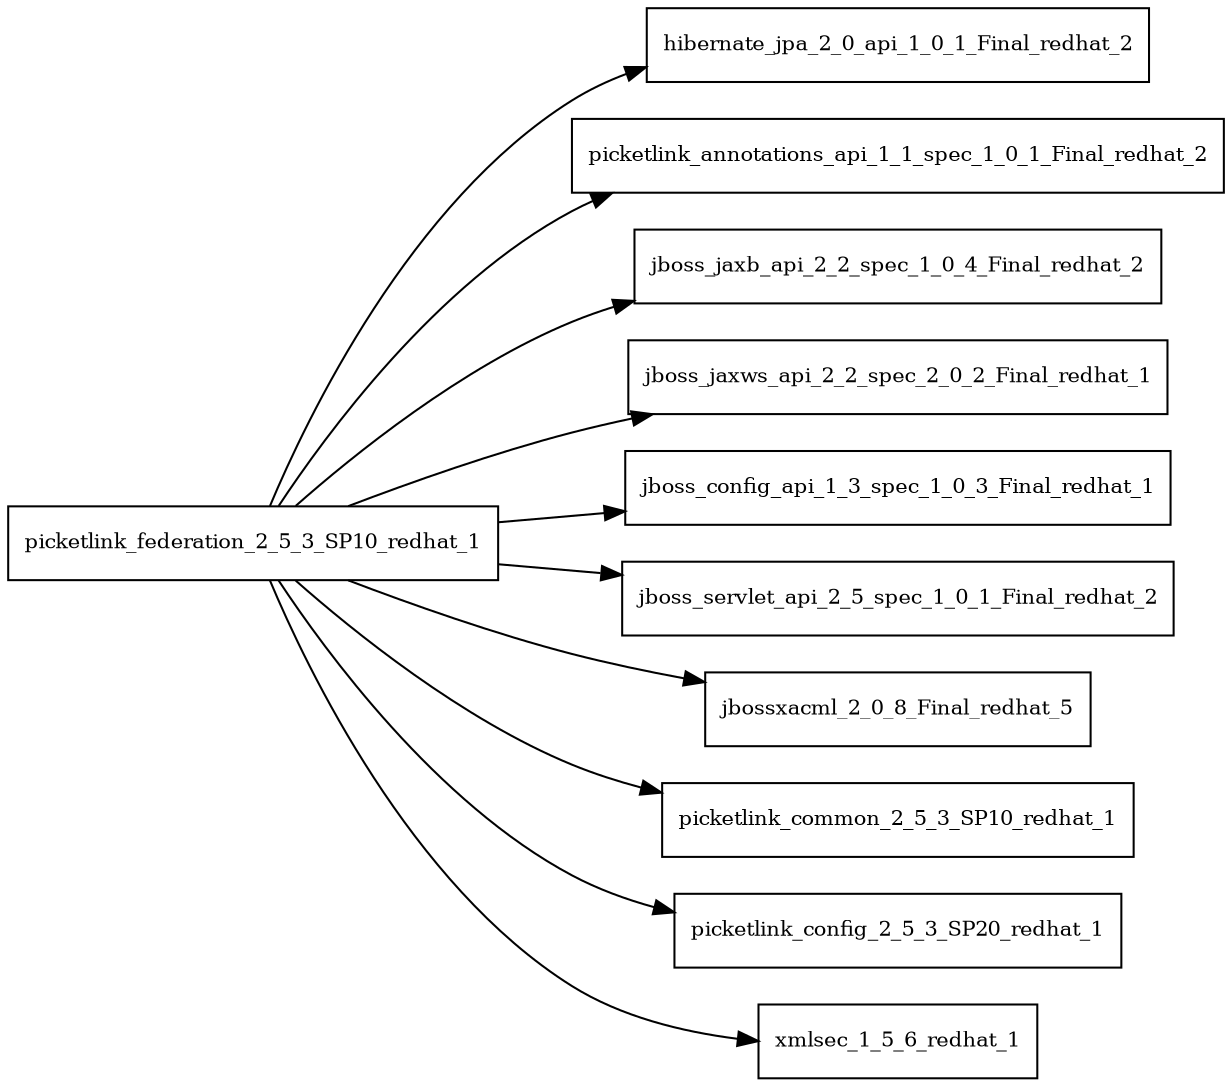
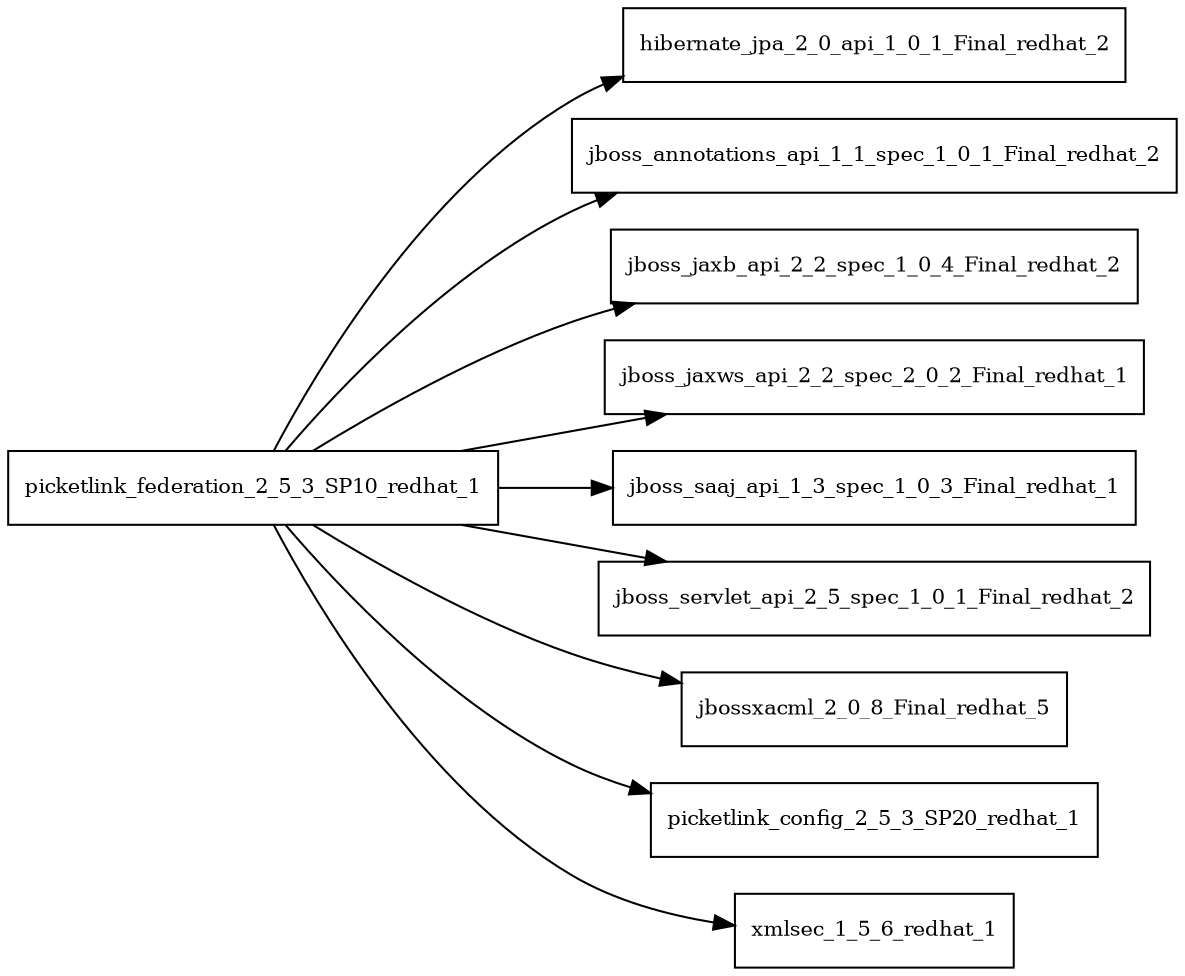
node "picketlink_annotations_api_1_1_spec_1_0_1_Final_redhat_2": label "picketlink_annotations_api_1_1_spec_1_0_1_Final_redhat_2" -> "jboss_annotations_api_1_1_spec_1_0_1_Final_redhat_2"
node "jboss_config_api_1_3_spec_1_0_3_Final_redhat_1": label "jboss_config_api_1_3_spec_1_0_3_Final_redhat_1" -> "jboss_saaj_api_1_3_spec_1_0_3_Final_redhat_1"
node "picketlink_common_2_5_3_SP10_redhat_1": removed
